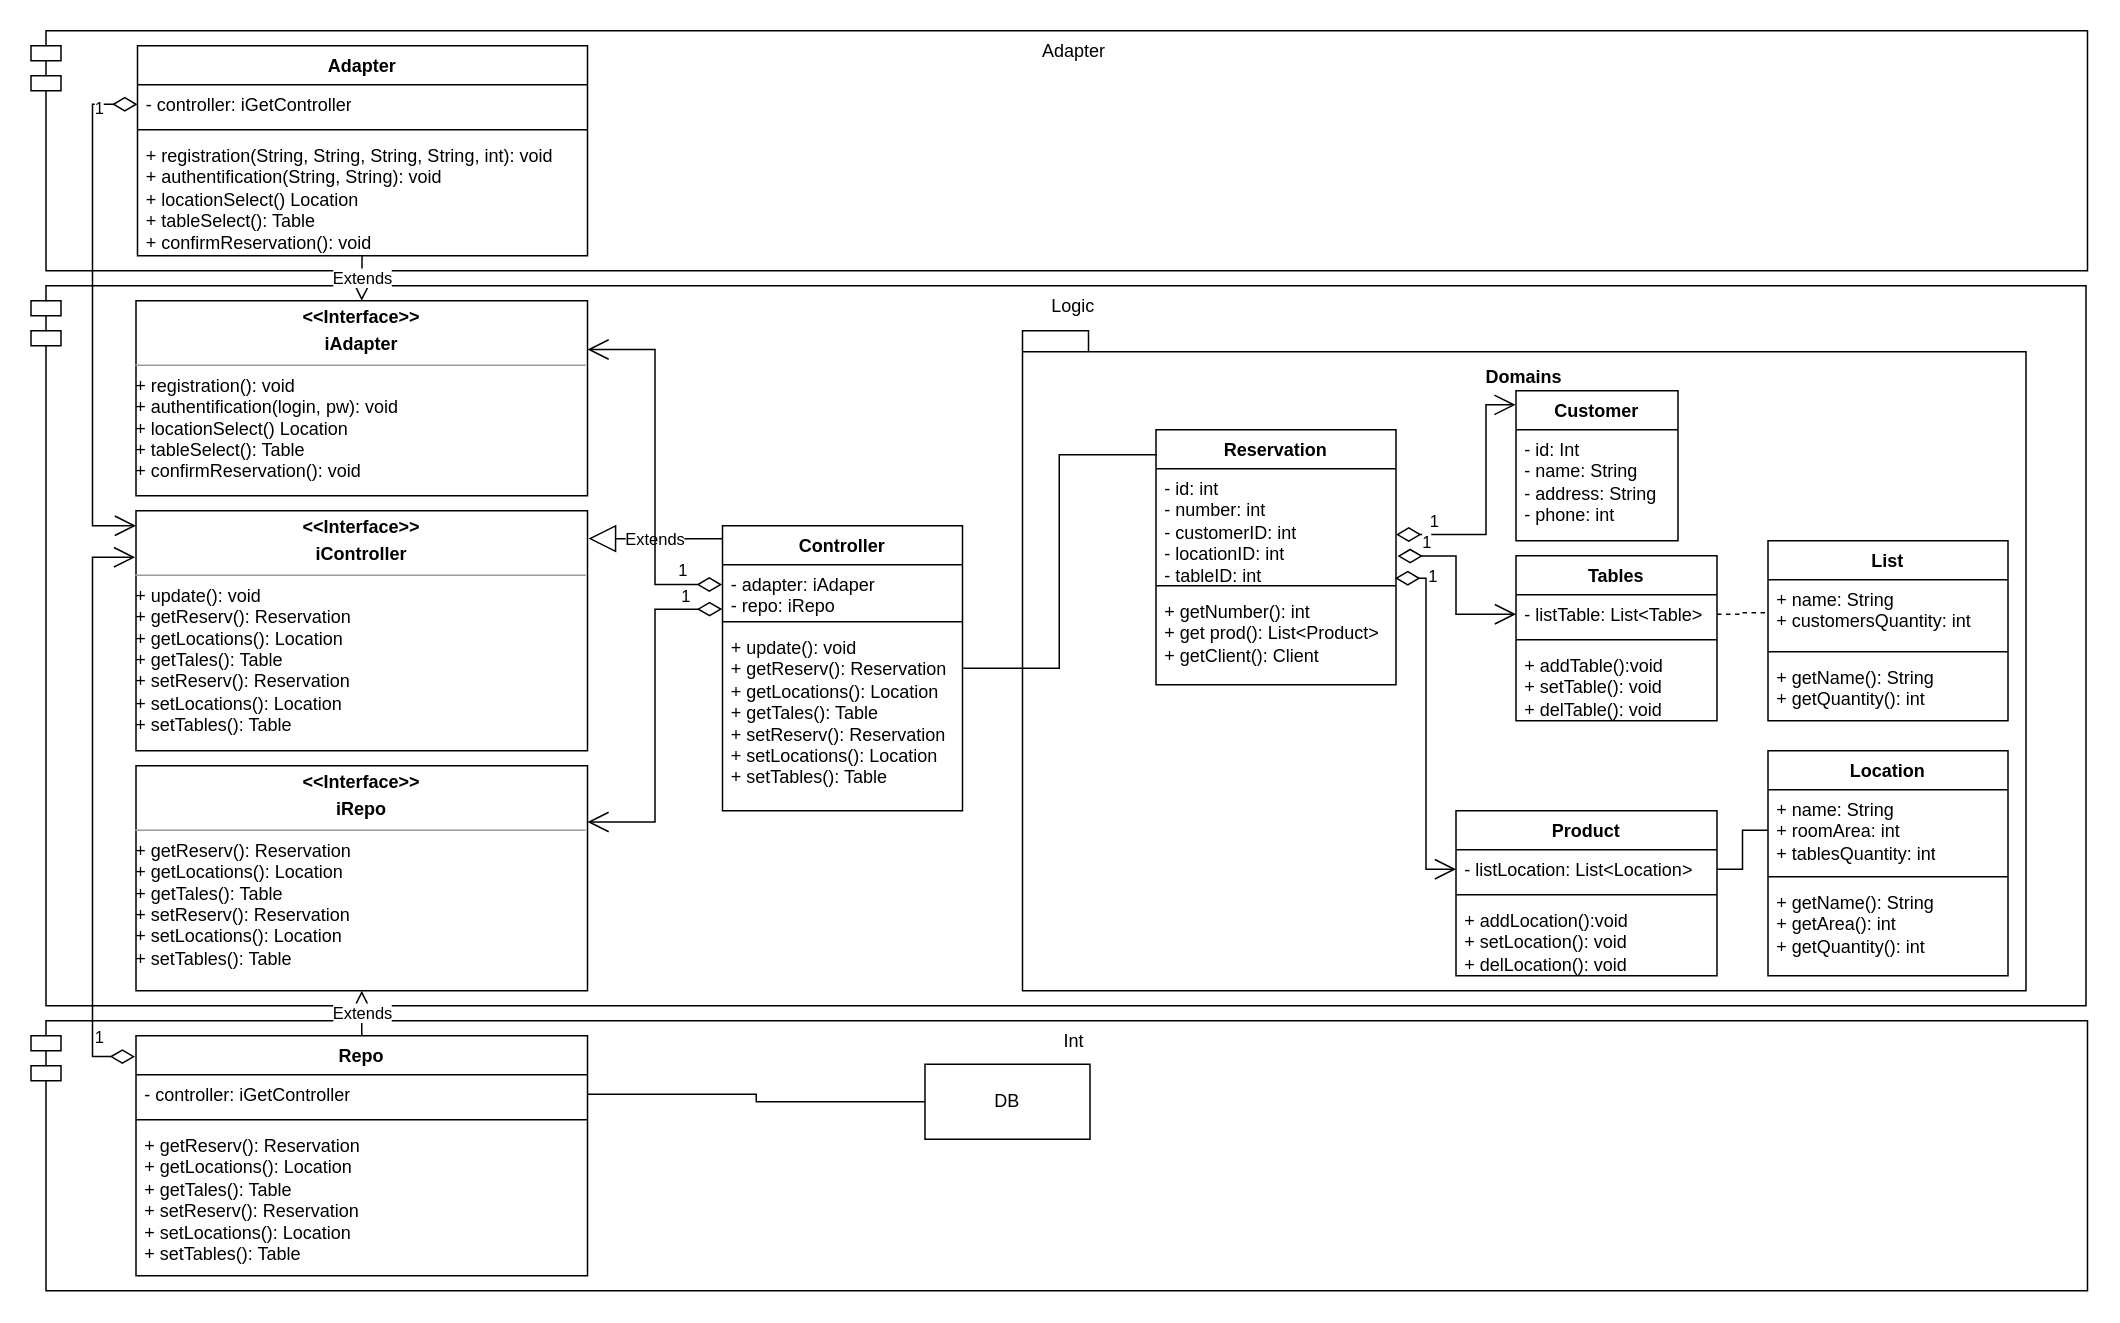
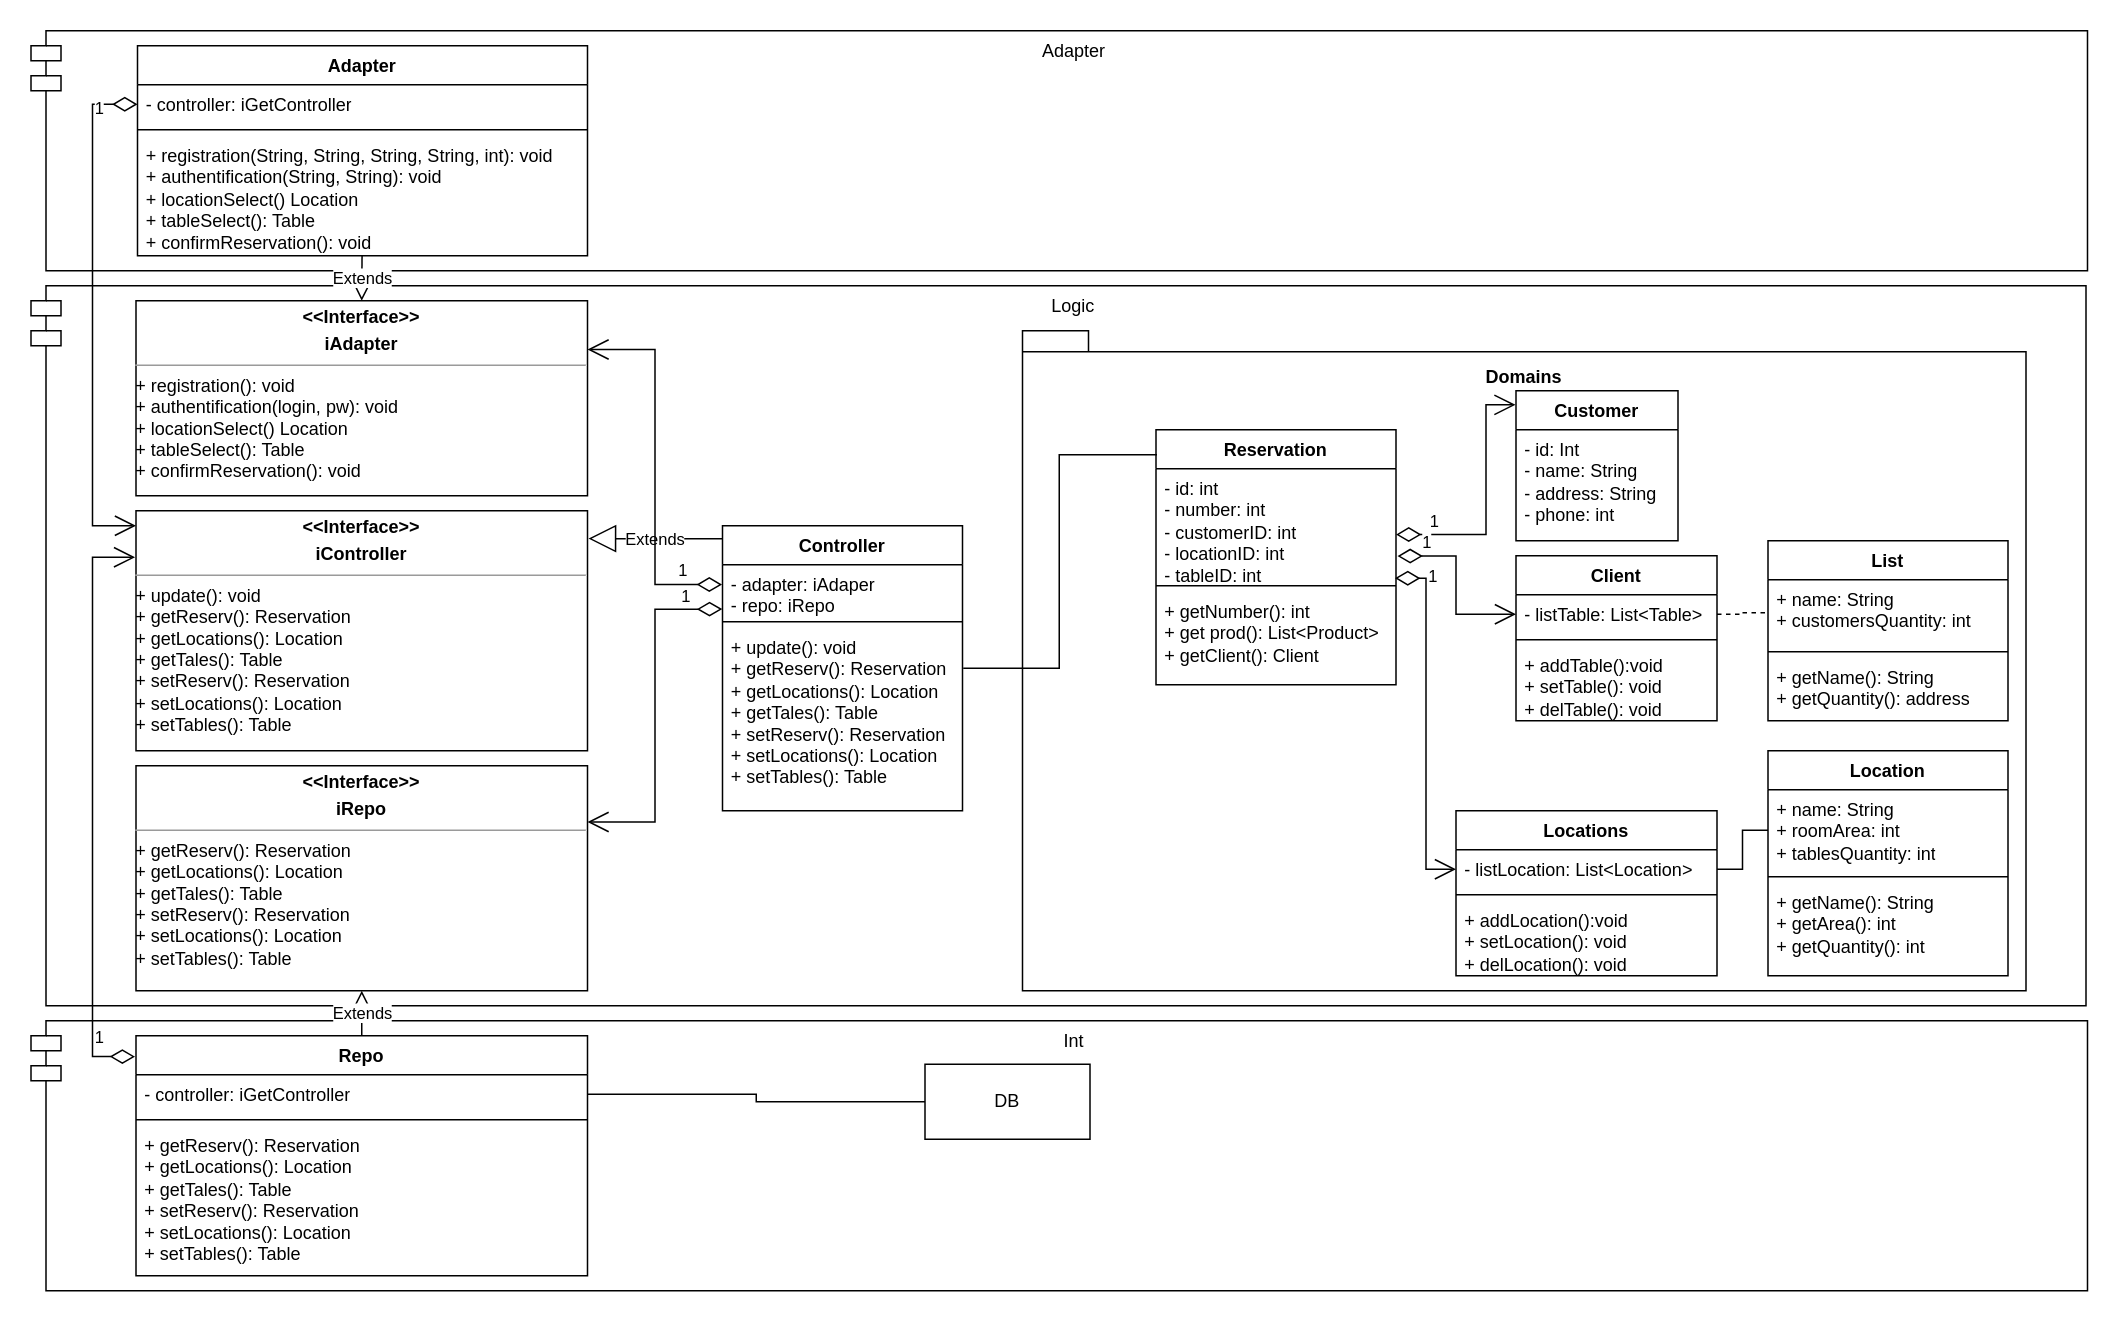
node "Tables": label "Tables" -> "Client"
node "+ getName(): String + getQuantity(): int": label "+ getName(): String + getQuantity(): int" -> "+ getName(): String + getQuantity(): address"
node "Product": label "Product" -> "Locations"
